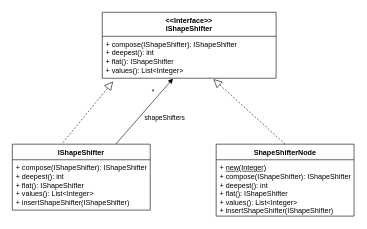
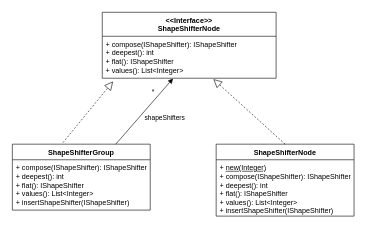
node "<<Interface>> IShapeShifter": label "<<Interface>> IShapeShifter" -> "<<Interface>> ShapeShifterNode"
node "IShapeShifter": label "IShapeShifter" -> "ShapeShifterGroup"
